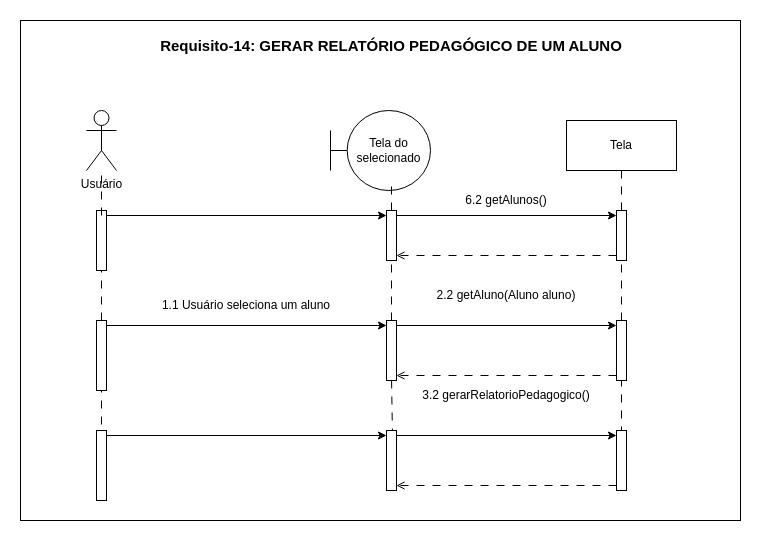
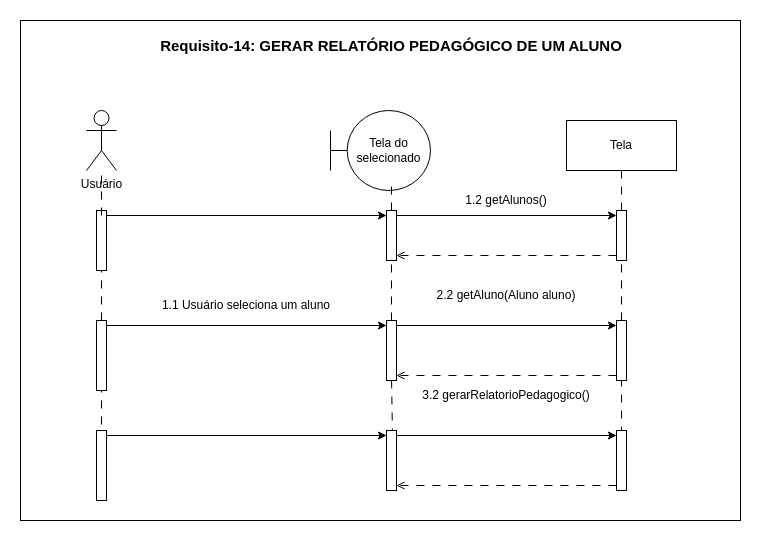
node "6.2 getAlunos()": label "6.2 getAlunos()" -> "1.2 getAlunos()"
